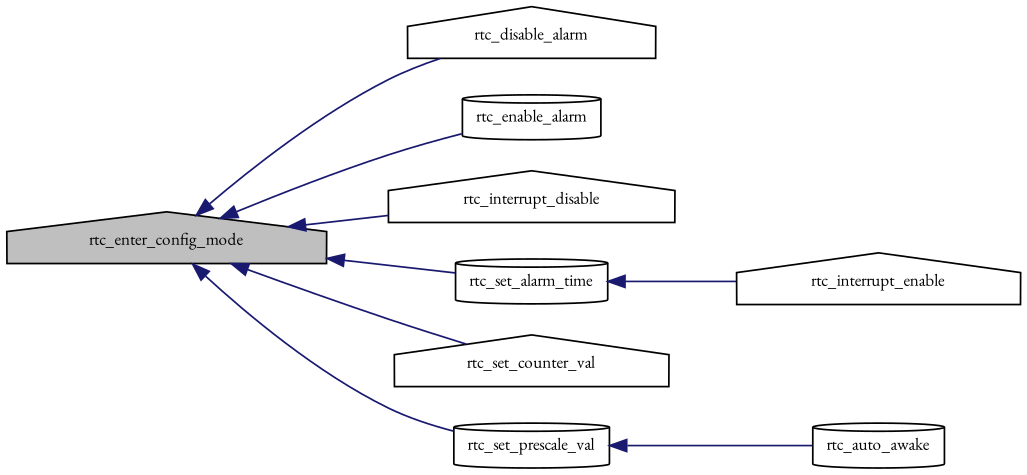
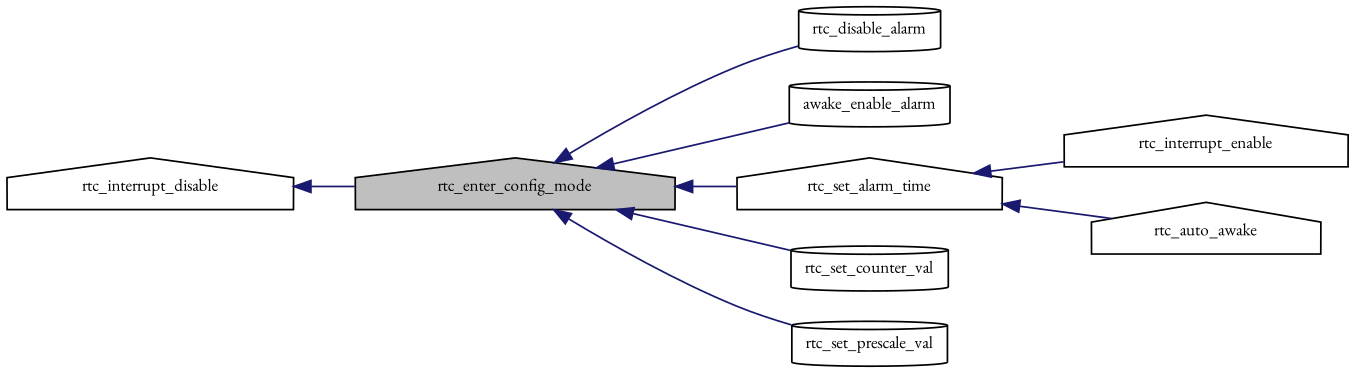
node "rtc_disable_alarm": shape house -> cylinder
node "rtc_enable_alarm": label "rtc_enable_alarm" -> "awake_enable_alarm"
edge "rtc_interrupt_disable" -> "rtc_enter_config_mode": reversed
node "rtc_set_alarm_time": shape cylinder -> house
node "rtc_set_counter_val": shape house -> cylinder
edge "rtc_auto_awake" -> "rtc_set_prescale_val": now "rtc_auto_awake" -> "rtc_set_alarm_time"
node "rtc_auto_awake": shape cylinder -> house
